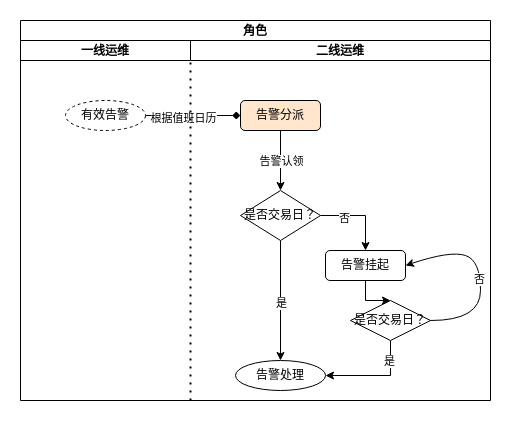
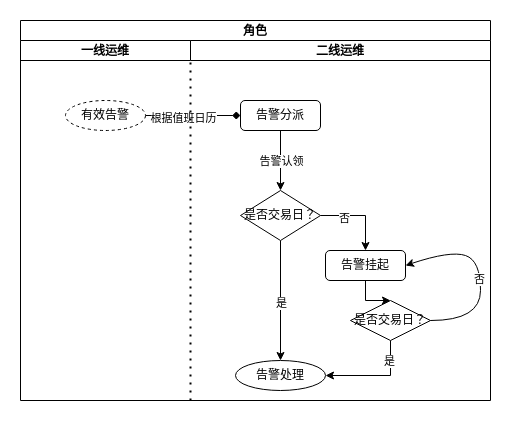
node "告警分派": fillcolor #ffe6cc -> #ffffff
